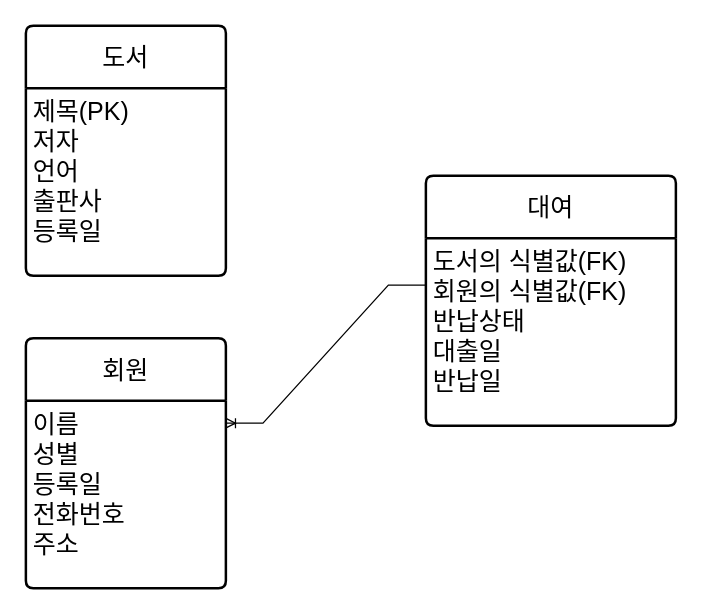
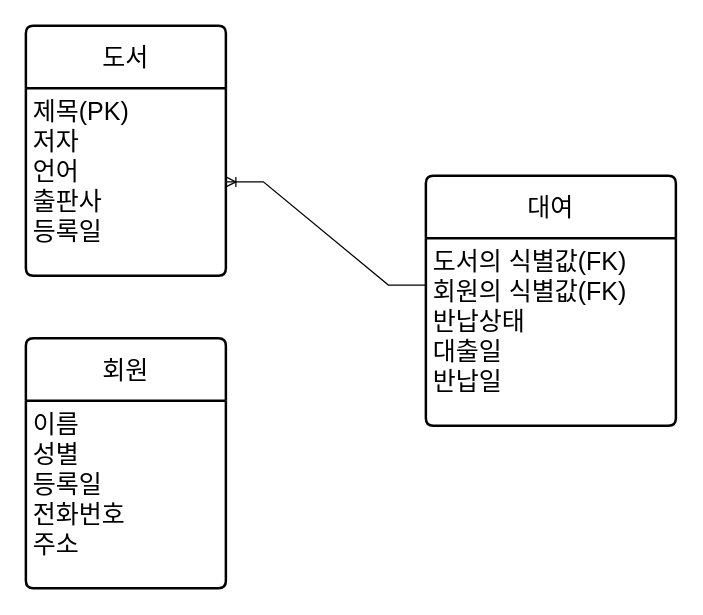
edge "도서의 식별값(FK) 회원의 식별값(FK) 반납상태 대출일 반납일" -> "이름 성별 등록일 전화번호 주소": now "도서의 식별값(FK) 회원의 식별값(FK) 반납상태 대출일 반납일" -> "제목(PK) 저자 언어 출판사 등록일"
